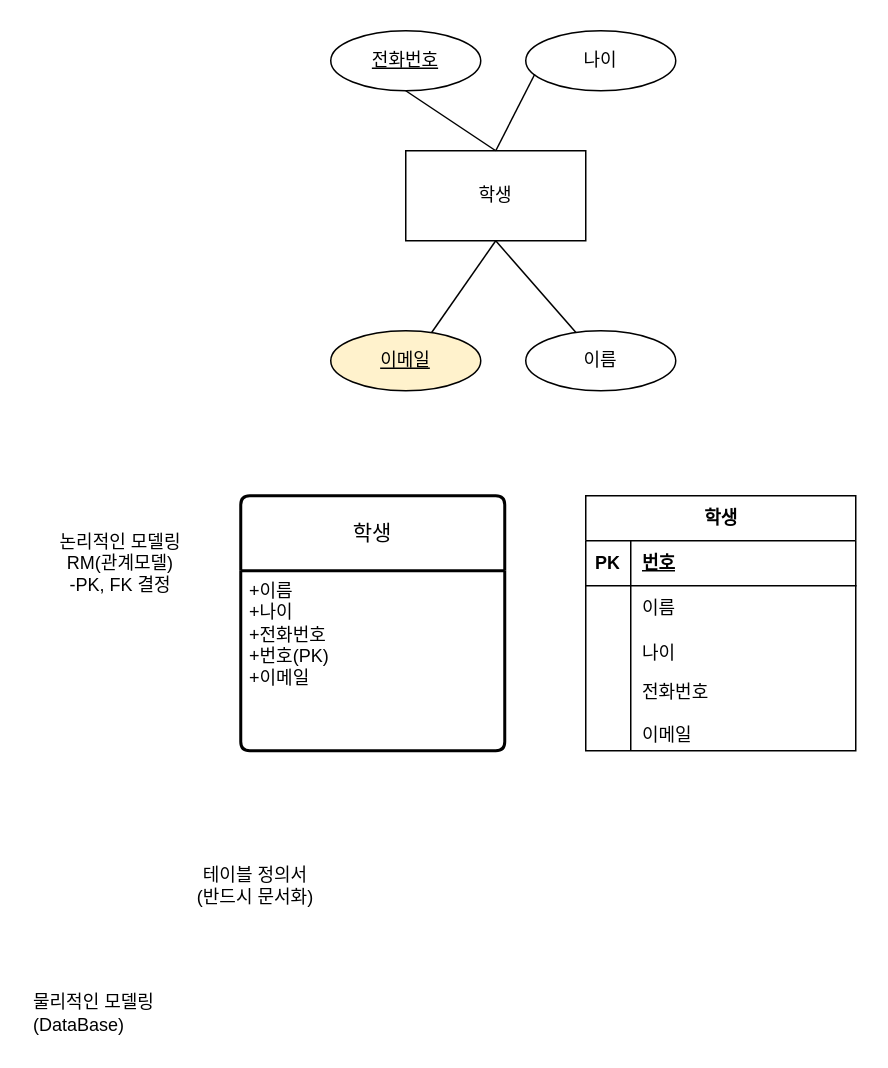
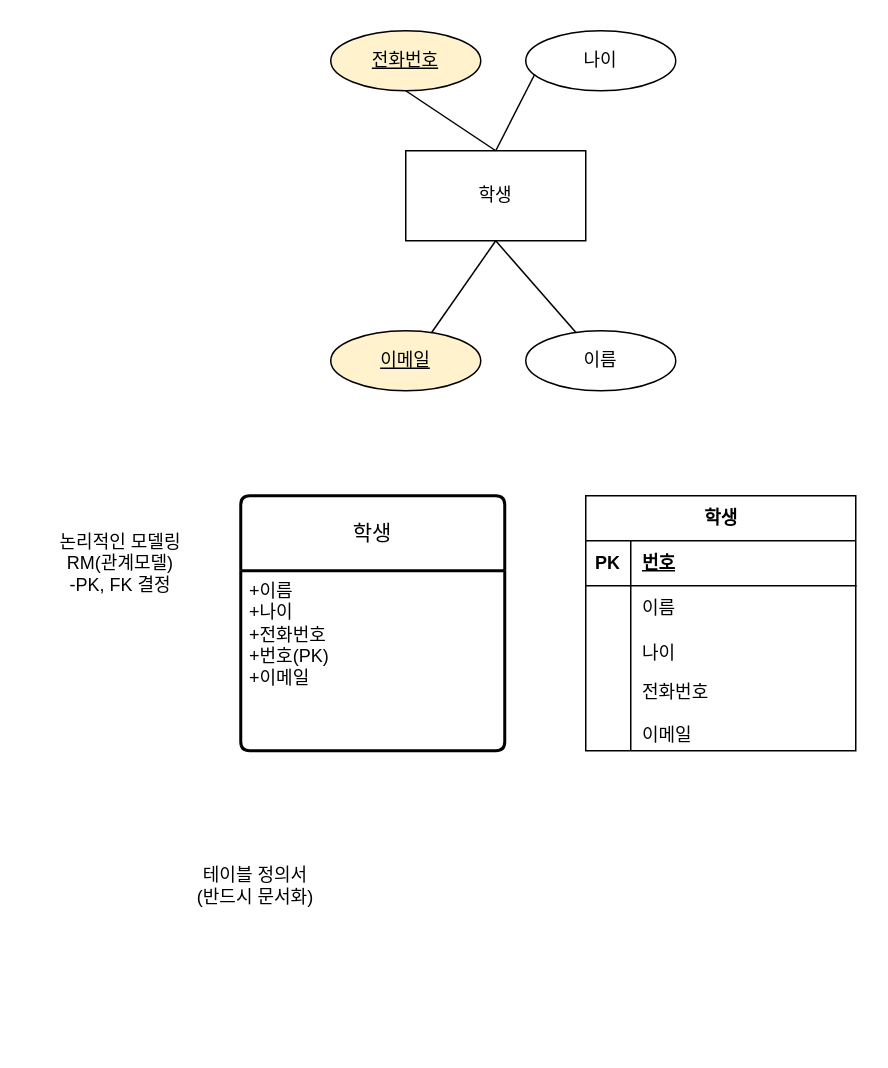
node "전화번호": fillcolor #ffffff -> #fff2cc
node "물리적인 모델링(DataBase)": removed
